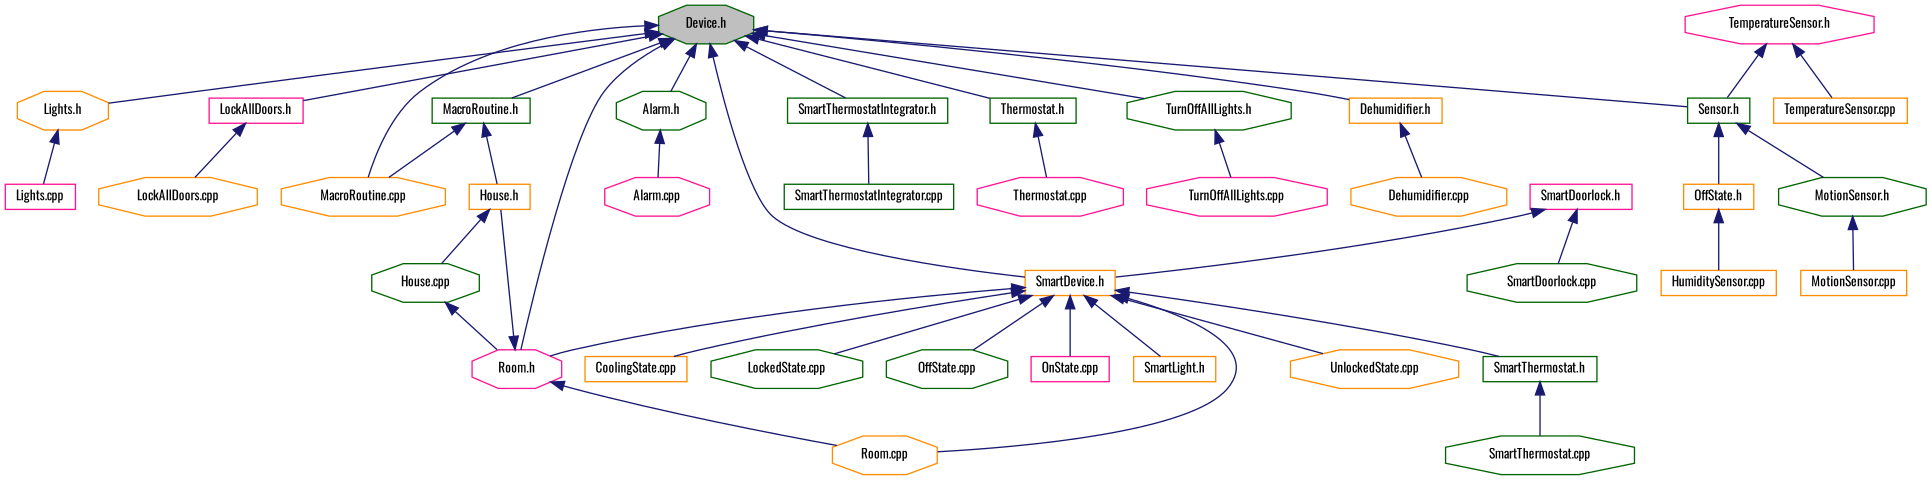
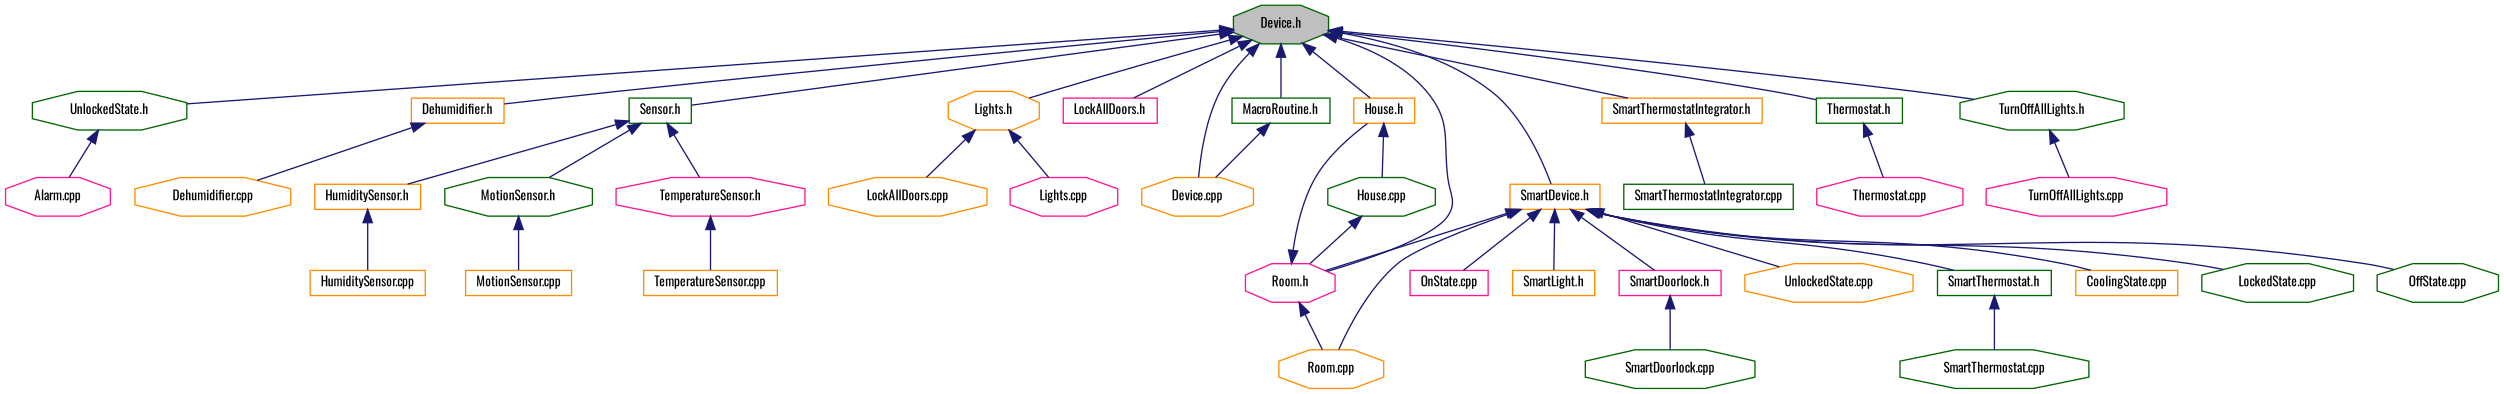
edge "Sensor.h" -> "TemperatureSensor.h": reversed
node "Alarm.h": label "Alarm.h" -> "UnlockedState.h"
node "SmartThermostatIntegrator.h": color darkgreen -> darkorange
edge "LockAllDoors.cpp" -> "LockAllDoors.h": now "LockAllDoors.cpp" -> "Lights.h"
edge "House.h" -> "MacroRoutine.h": now "House.h" -> "Device.h"
node "Lights.cpp": shape box -> octagon
node "MacroRoutine.cpp": label "MacroRoutine.cpp" -> "Device.cpp"
node "OffState.h": label "OffState.h" -> "HumiditySensor.h"
edge "SmartDevice.h" -> "SmartDoorlock.h": reversed
